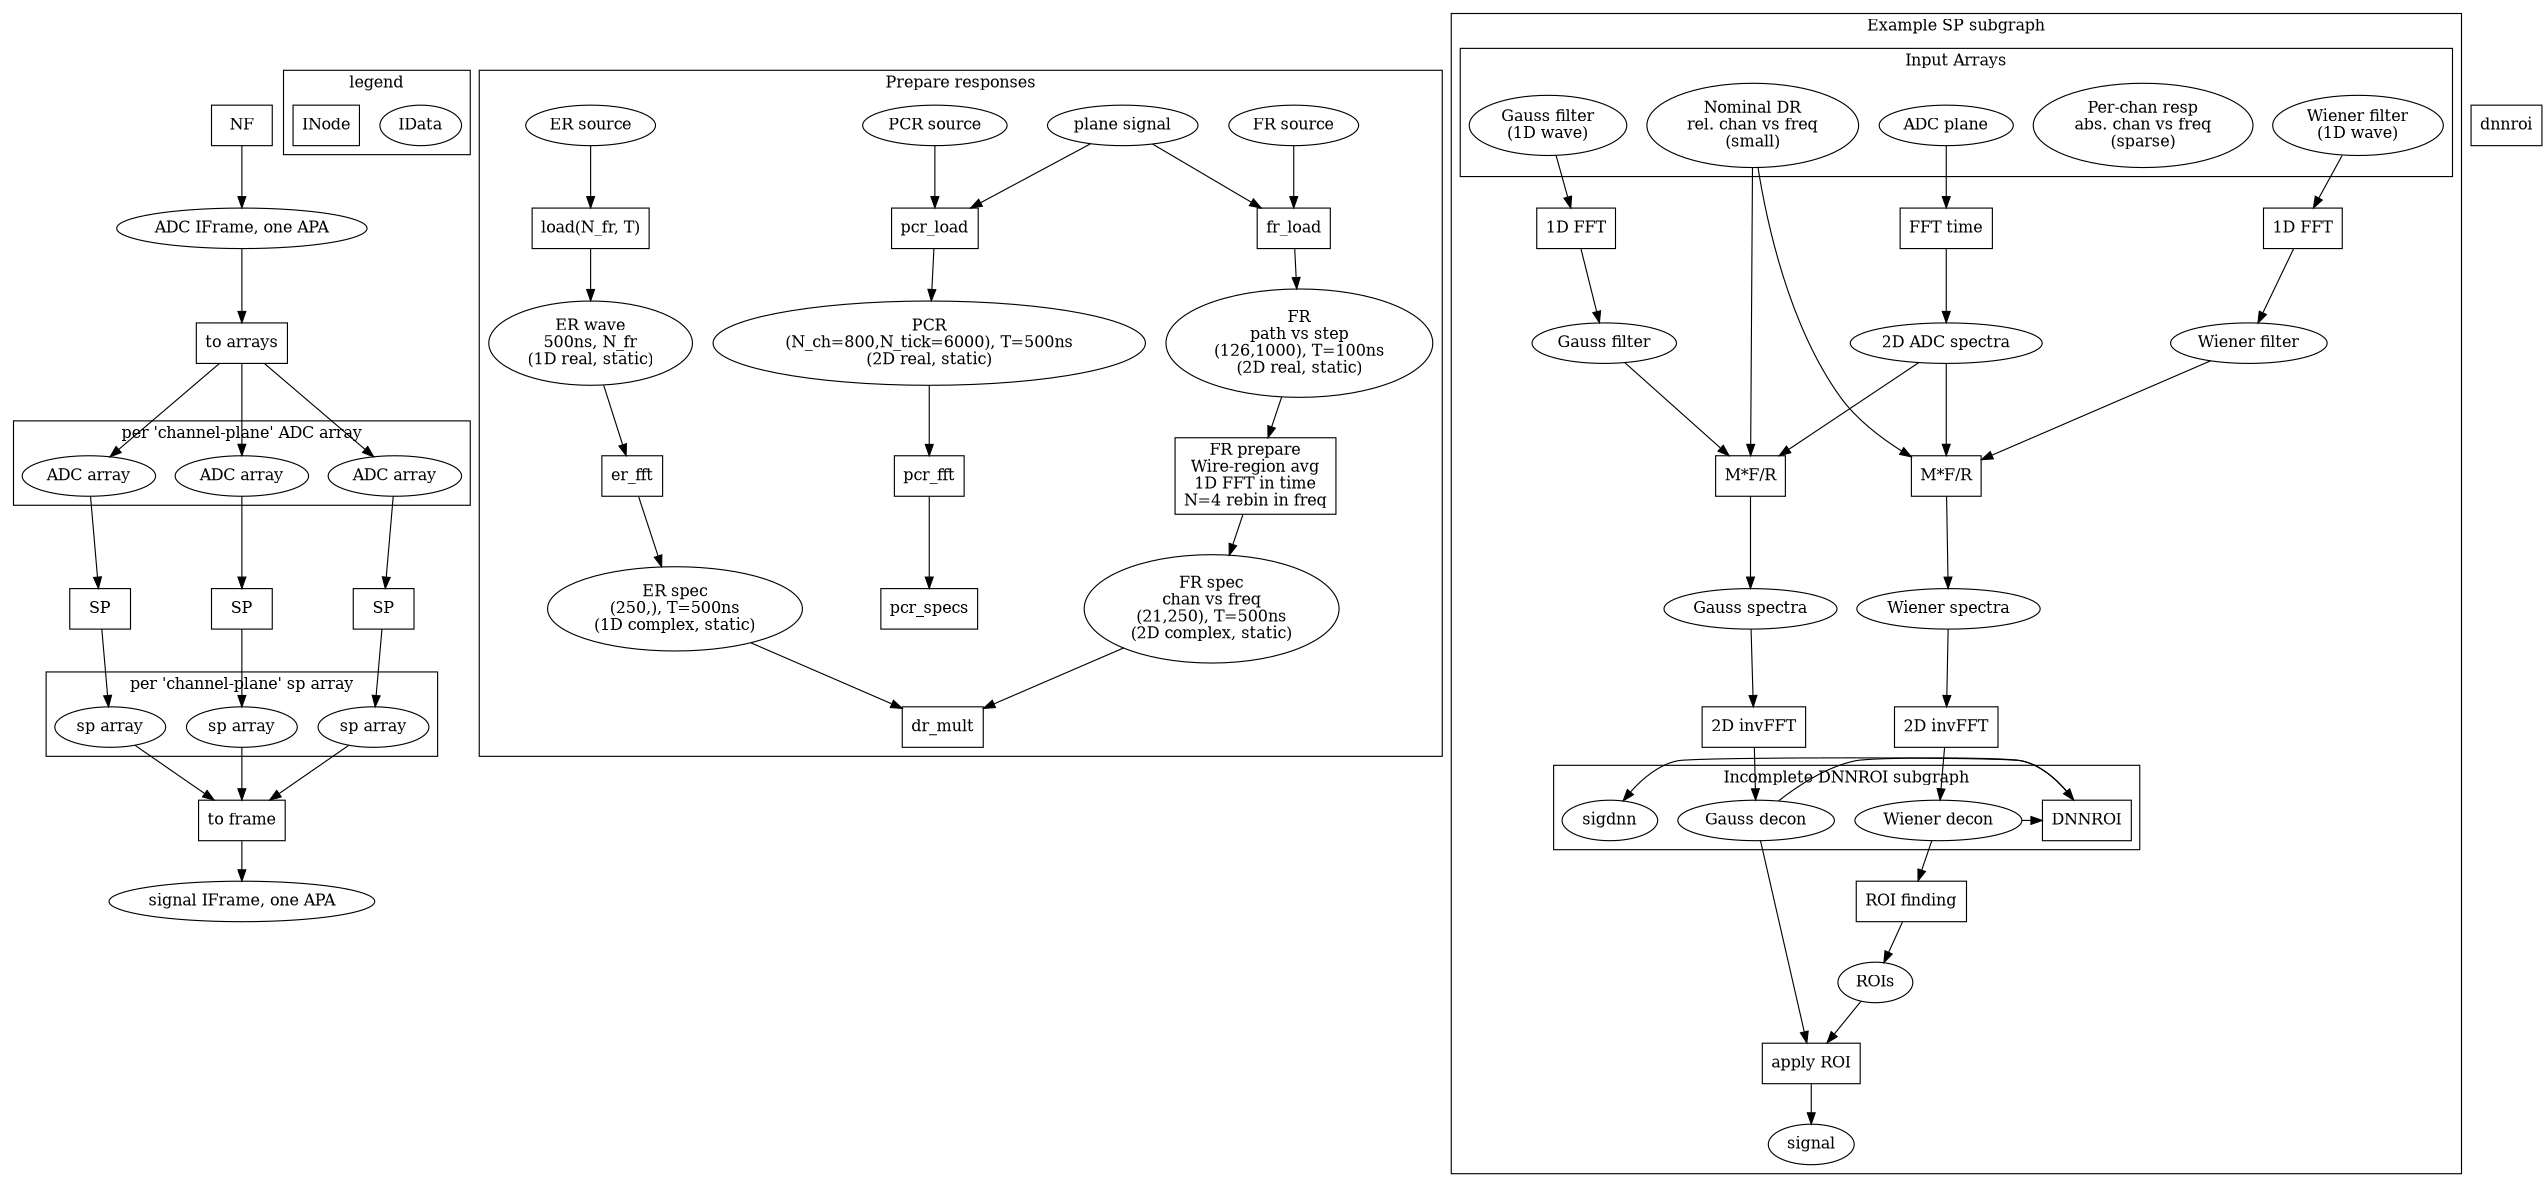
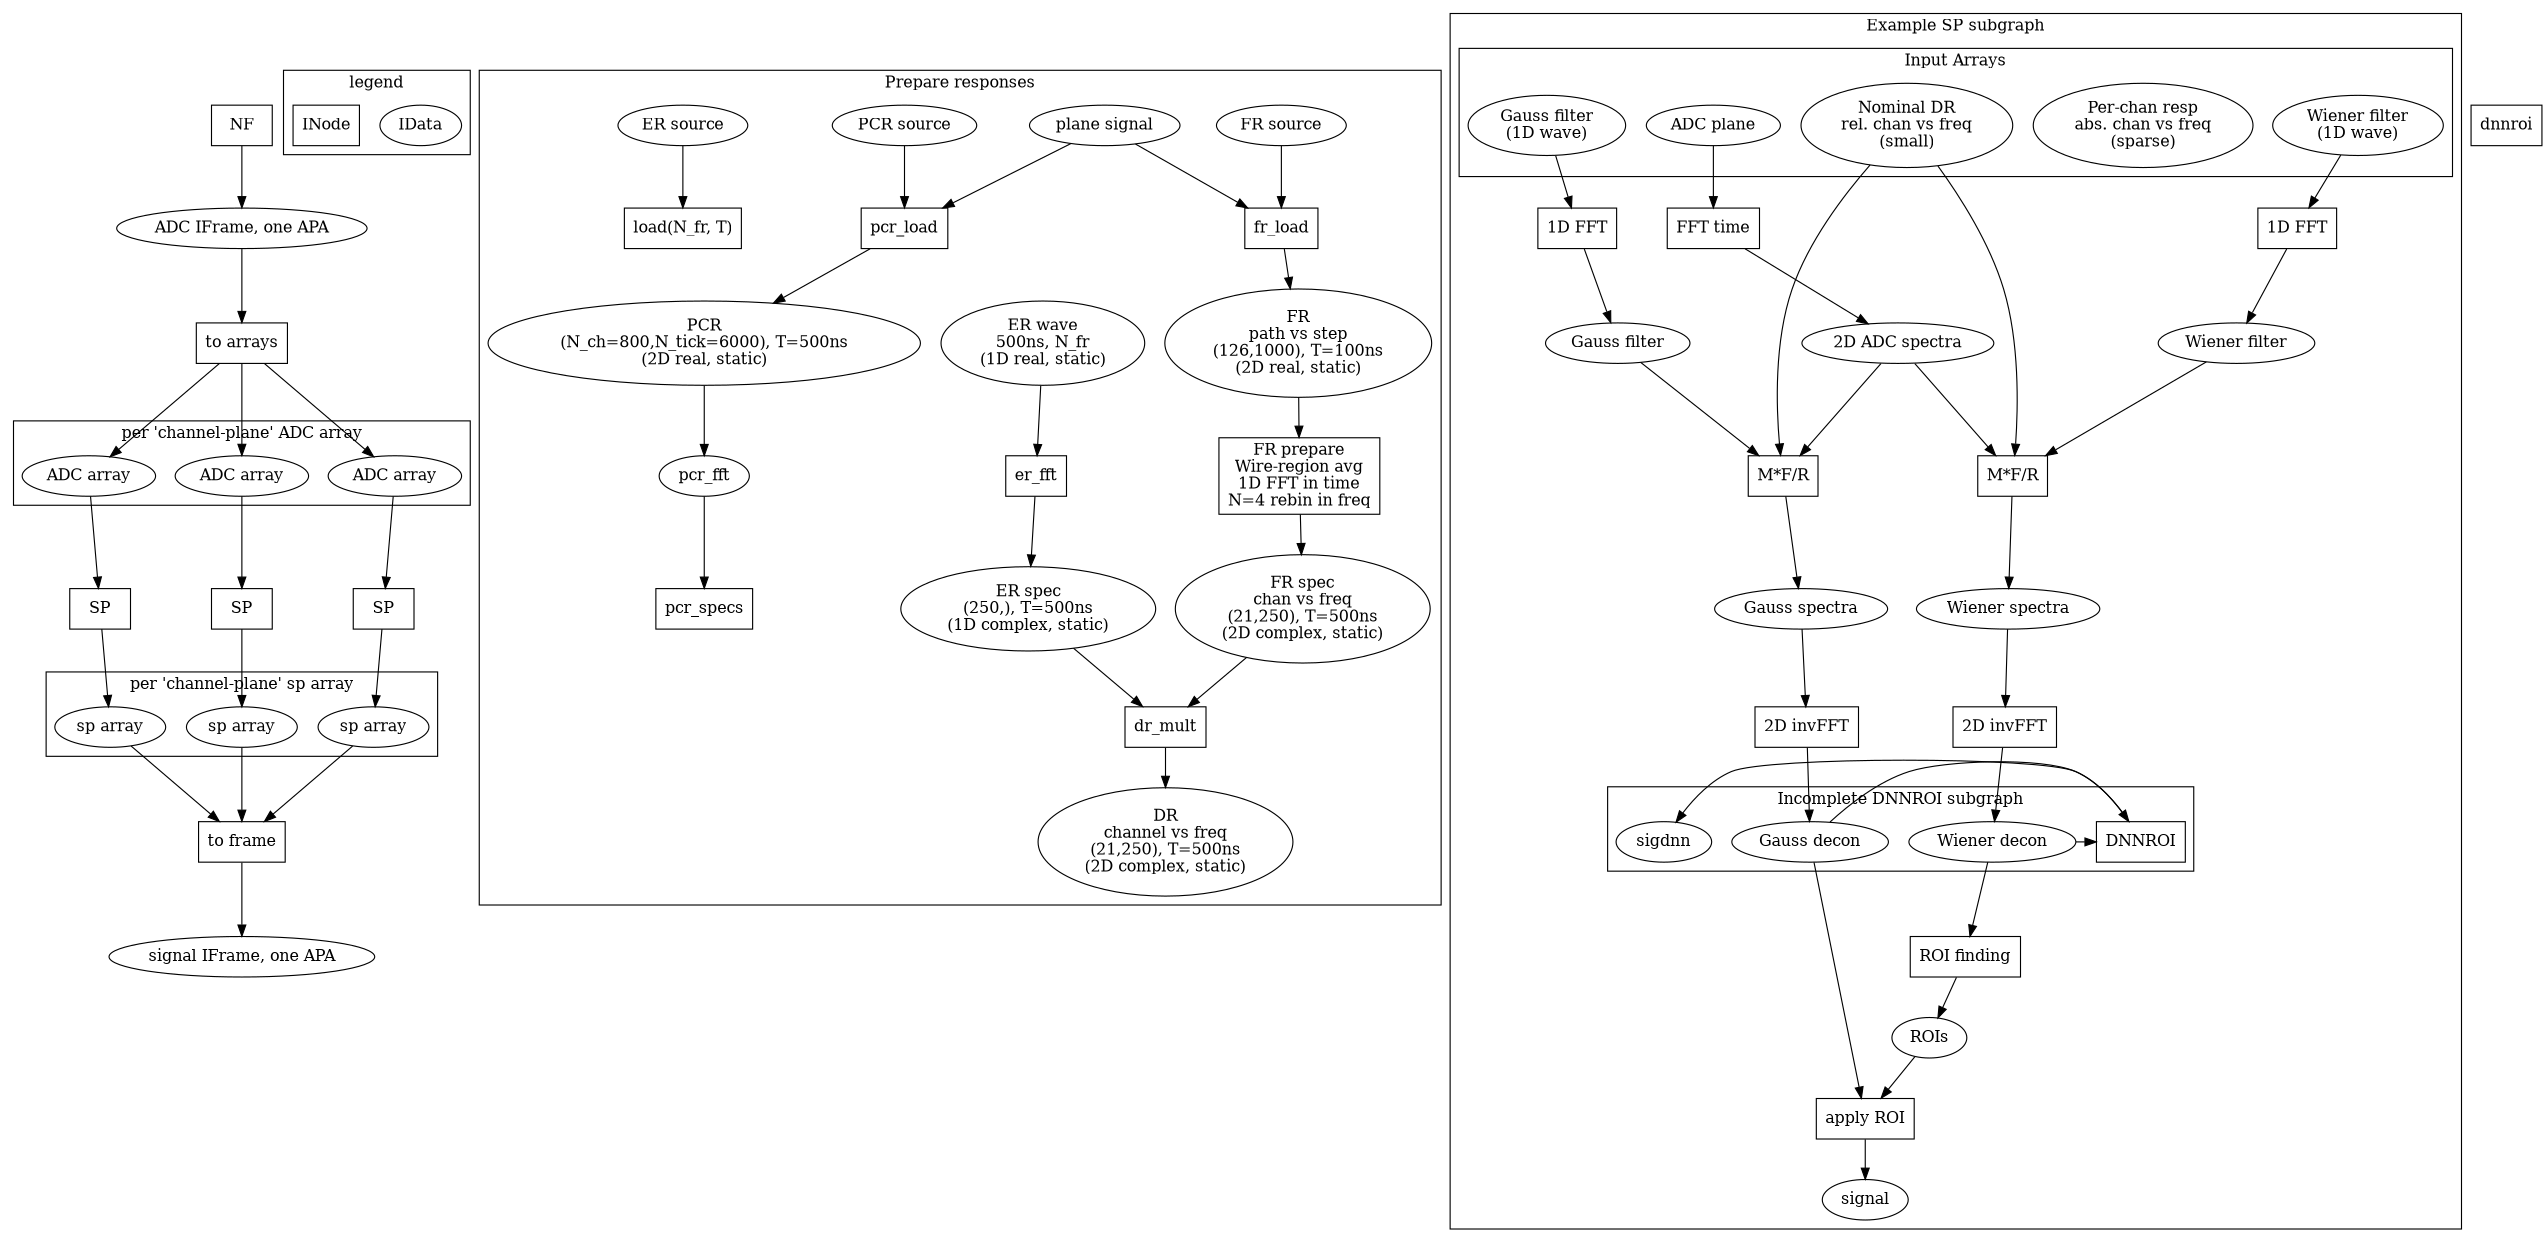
edge "load(N_fr, T)" -> "ER wave 500ns, N_fr (1D real, static)": removed
node "pcr_fft": shape box -> ellipse
node "DR channel vs freq (21,250), T=500ns (2D complex, static)": added
